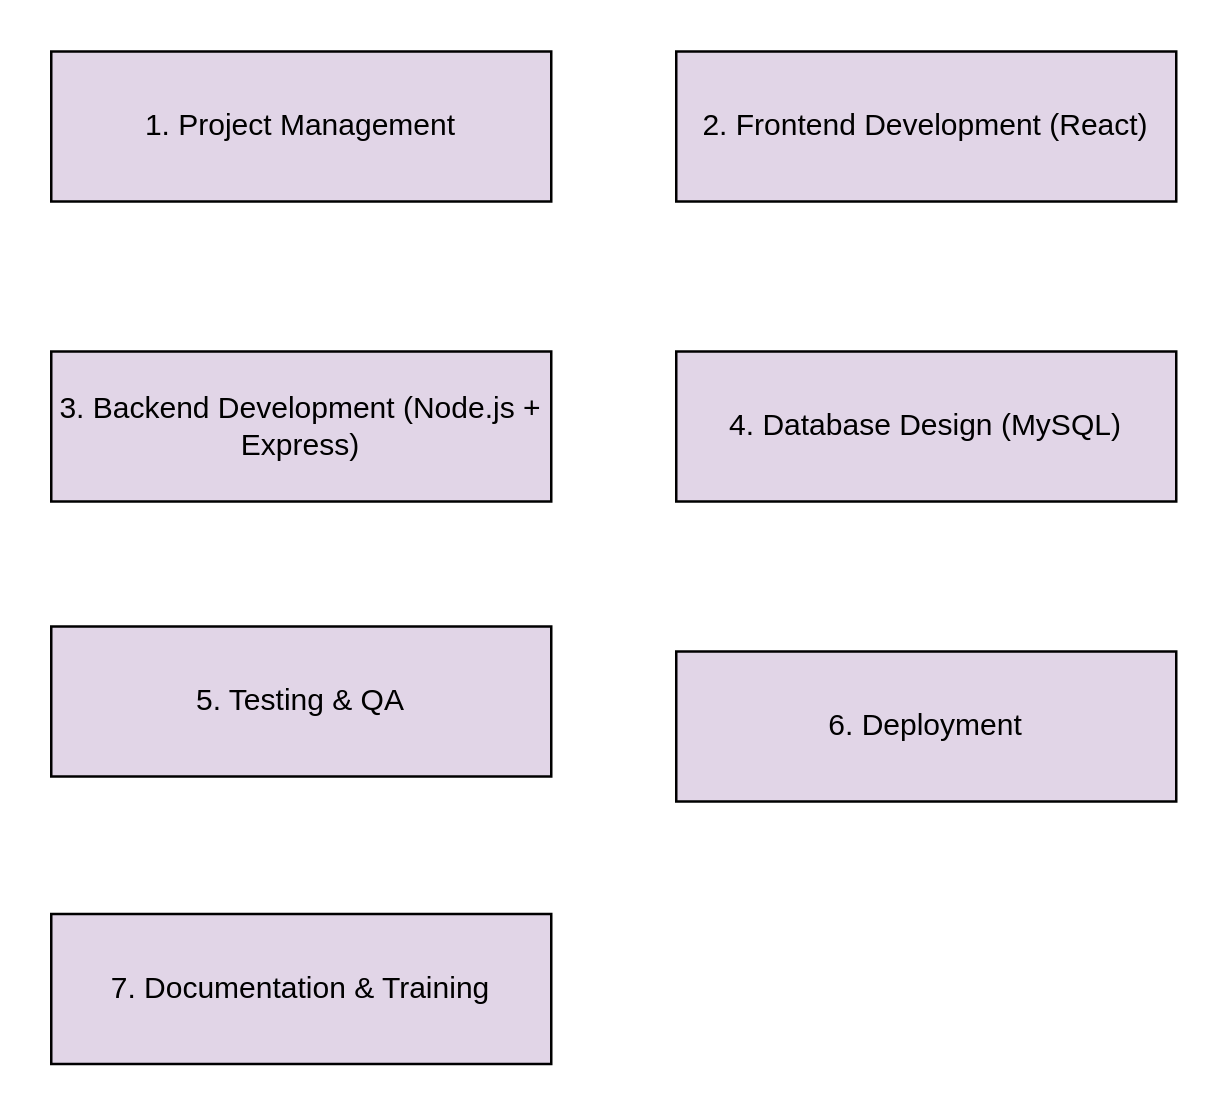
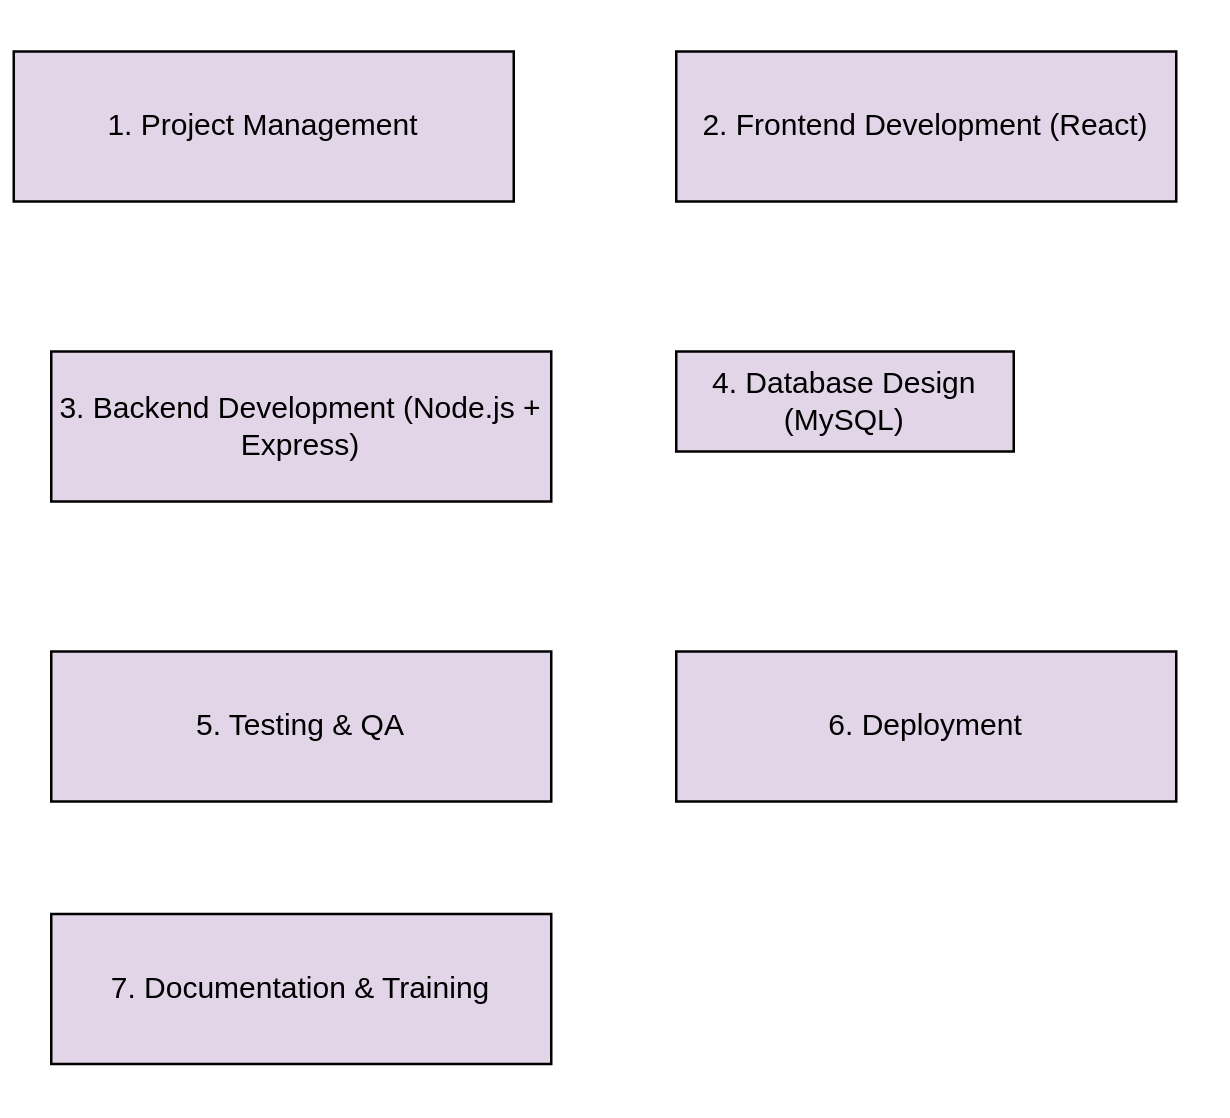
node "1. Project Management": moved (301, 126) -> (264, 126)
node "4. Database Design (MySQL)": size 500x150 -> 338x100
node "5. Testing & QA": moved (301, 701) -> (301, 726)
